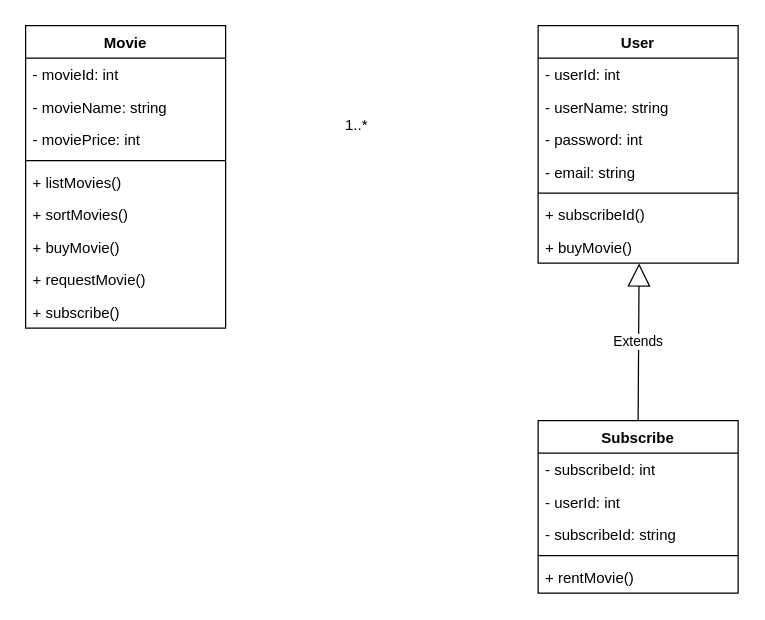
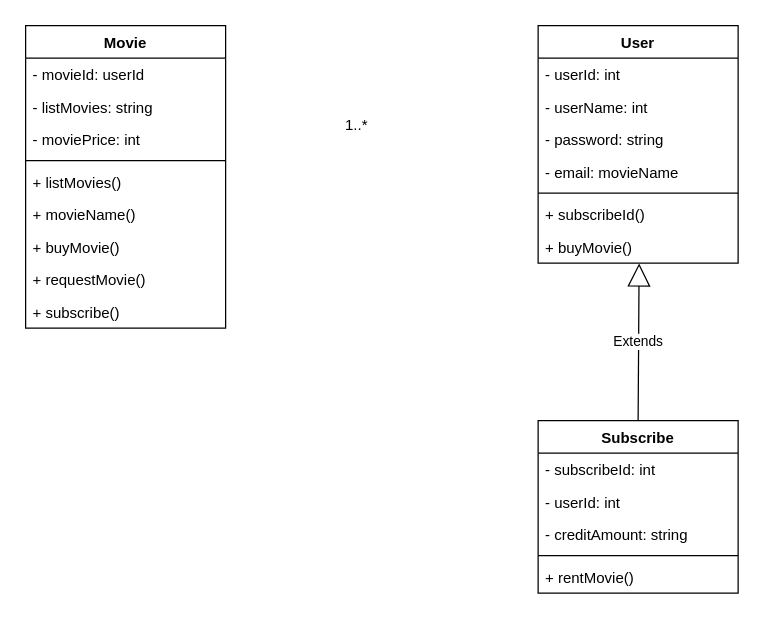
node "- movieId: int": label "- movieId: int" -> "- movieId: userId"
node "- movieName: string": label "- movieName: string" -> "- listMovies: string"
node "- userName: string": label "- userName: string" -> "- userName: int"
node "- password: int": label "- password: int" -> "- password: string"
node "- email: string": label "- email: string" -> "- email: movieName"
node "+ sortMovies()": label "+ sortMovies()" -> "+ movieName()"
node "- subscribeId: string": label "- subscribeId: string" -> "- creditAmount: string"
